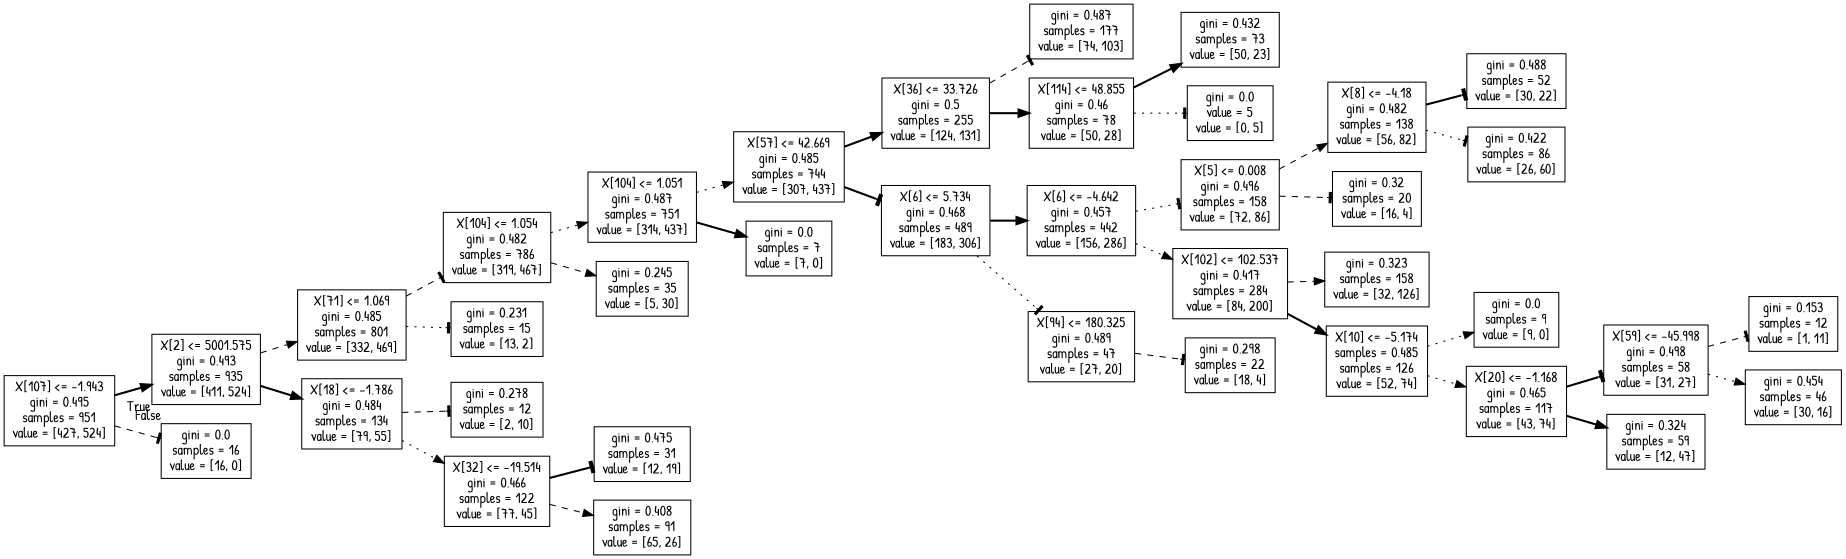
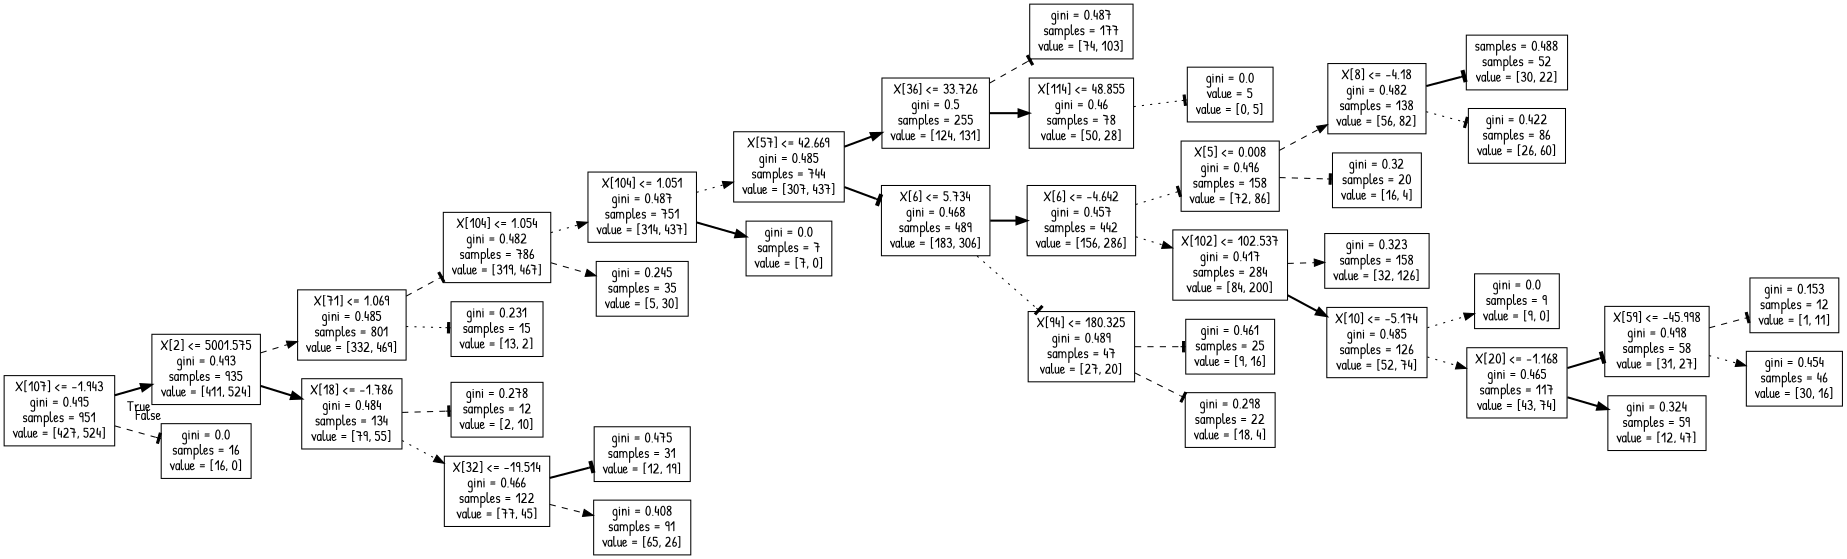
node "gini = 0.432 samples = 73 value = [50, 23]": removed
node "gini = 0.488 samples = 52 value = [30, 22]": label "gini = 0.488 samples = 52 value = [30, 22]" -> "samples = 0.488 samples = 52 value = [30, 22]"
node "gini = 0.461 samples = 25 value = [9, 16]": added
node "X[10] <= -5.174 samples = 0.485 samples = 126 value = [52, 74]": label "X[10] <= -5.174 samples = 0.485 samples = 126 value = [52, 74]" -> "X[10] <= -5.174 gini = 0.485 samples = 126 value = [52, 74]"
